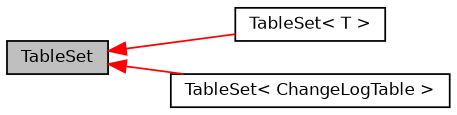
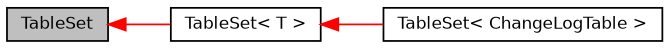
edge "TableSet< ChangeLogTable >" -> "TableSet": now "TableSet< ChangeLogTable >" -> "TableSet< T >"
